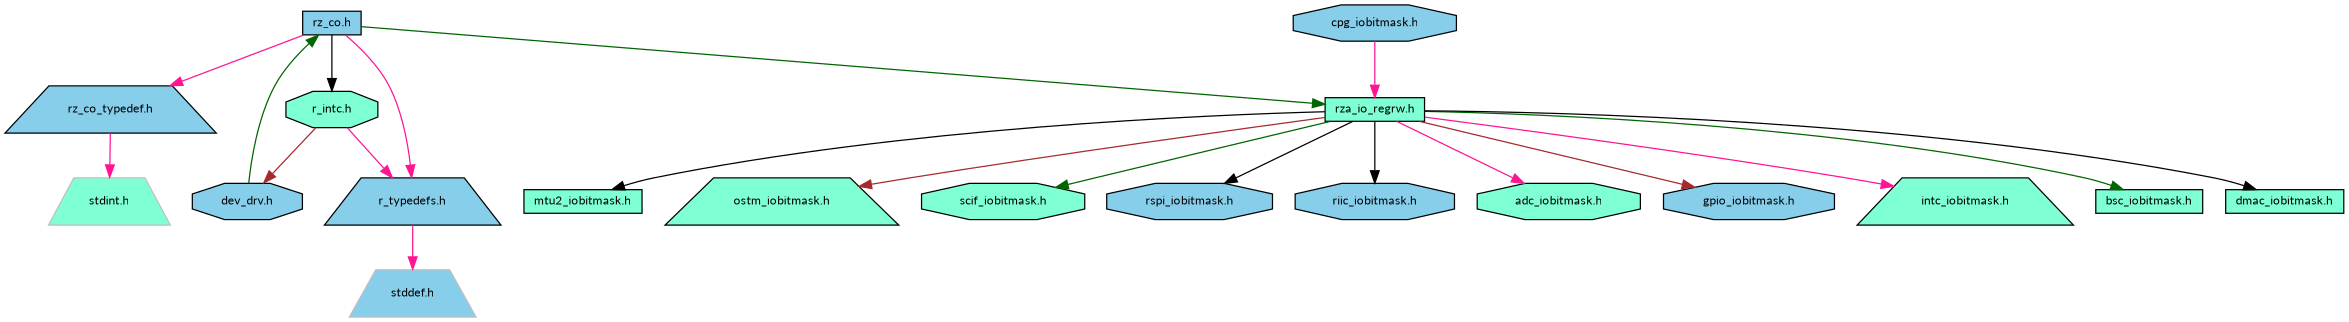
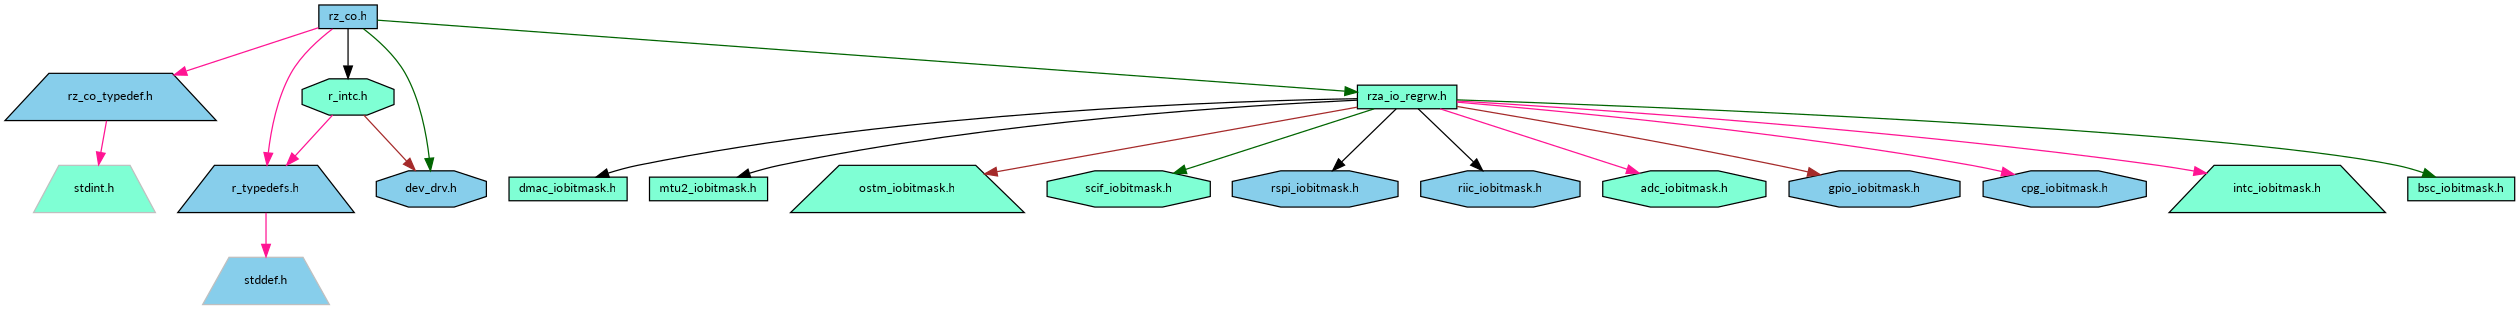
edge "cpg_iobitmask.h" -> "rza_io_regrw.h": reversed
edge "dev_drv.h" -> "rz_co.h": reversed
